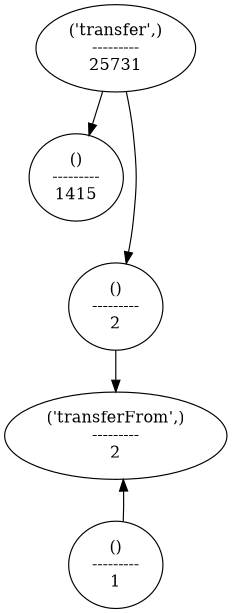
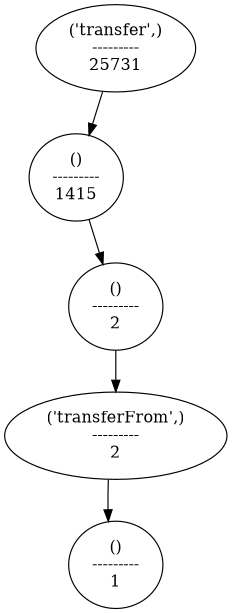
edge "('transfer',) --------- 25731" -> "() --------- 2": now "() --------- 1415" -> "() --------- 2"
edge "() --------- 1" -> "('transferFrom',) --------- 2": reversed
